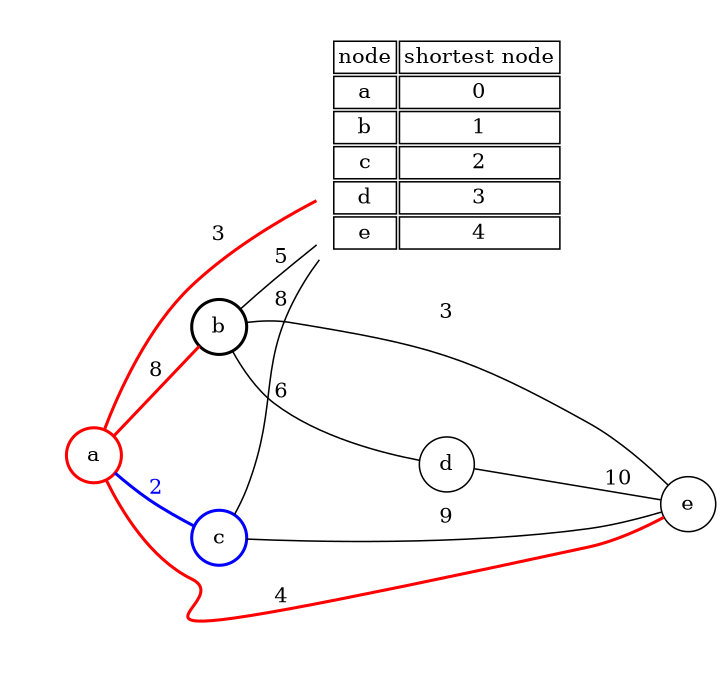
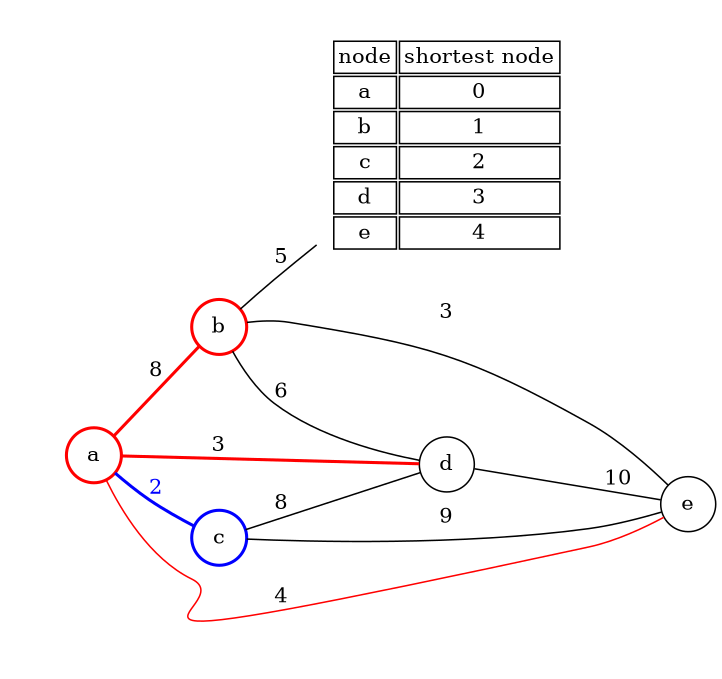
edge "node" -- "a": now "d" -- "a"
node "b": color black -> red
edge "node" -- "c": now "d" -- "c"
edge "a" -- "e": style bold -> solid
